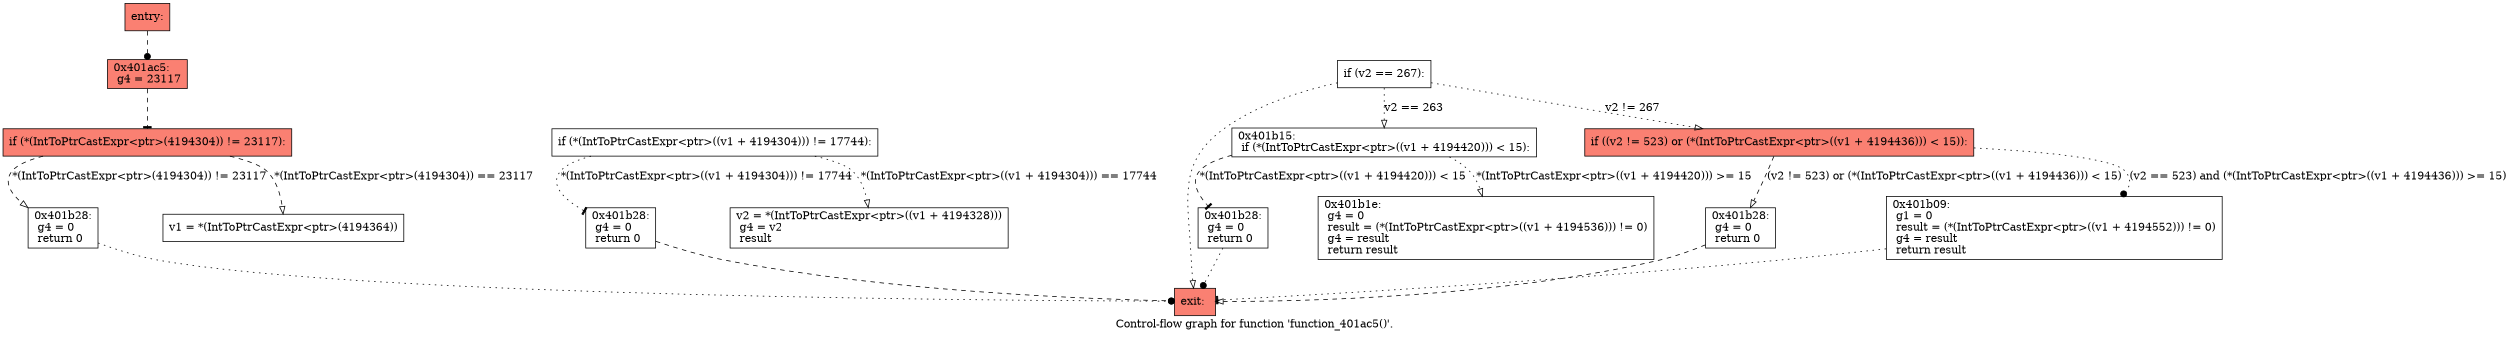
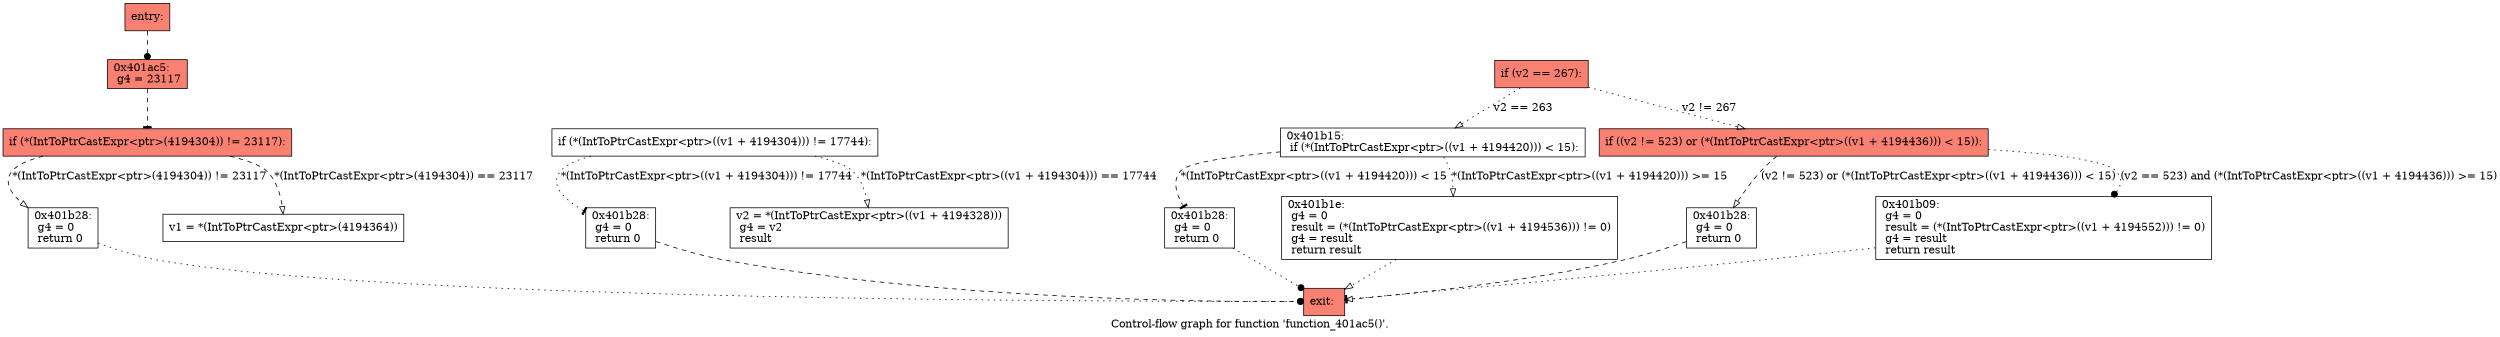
node "if (v2 == 267):": fillcolor white -> salmon
edge "if (v2 == 267):" -> "exit:": now "0x401b1e:" -> "exit:"
node "0x401b09:": text "g1 = 0" -> "g4 = 0"
